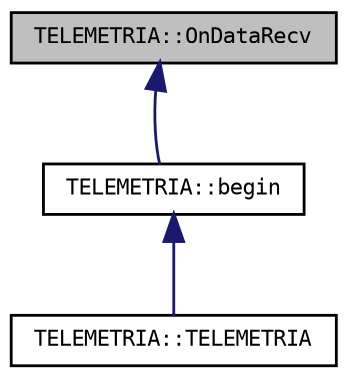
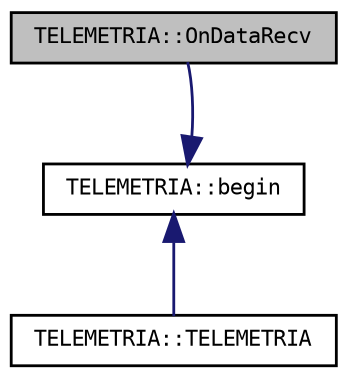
edge "TELEMETRIA::begin" -> "TELEMETRIA::OnDataRecv": reversed
